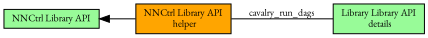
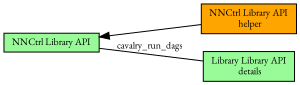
edge "NNCtrl Library API helper" -- "Library Library API details": now "NNCtrl Library API" -- "Library Library API details"
